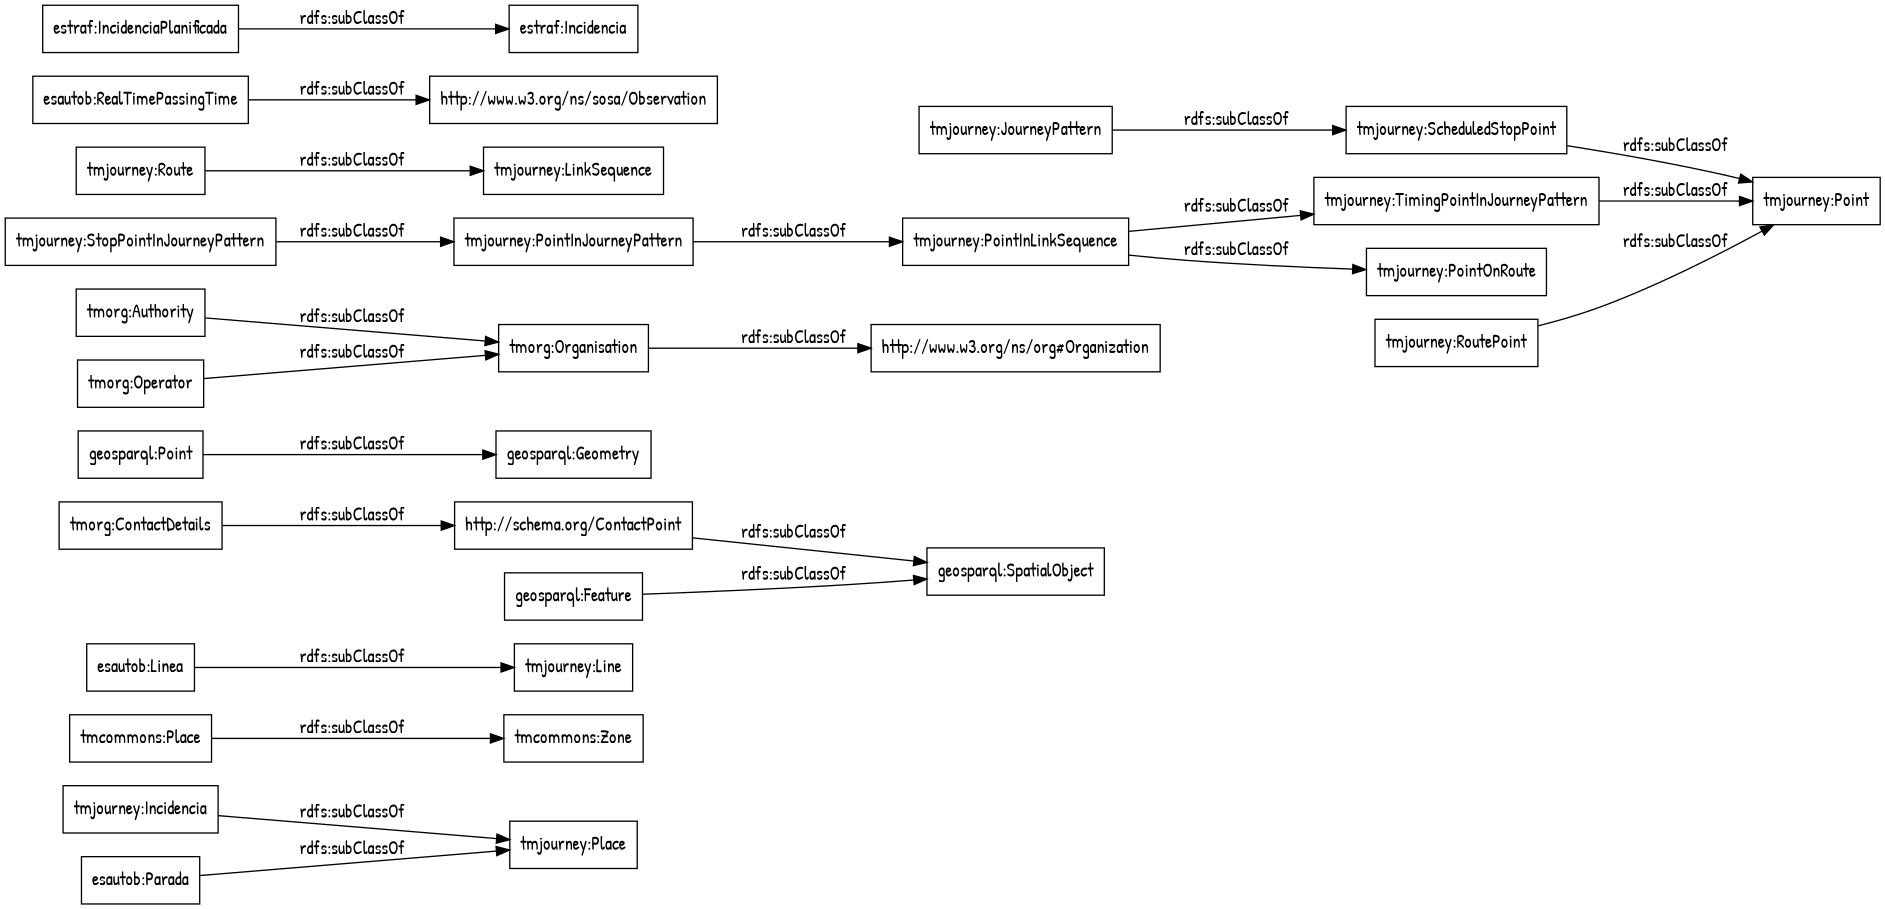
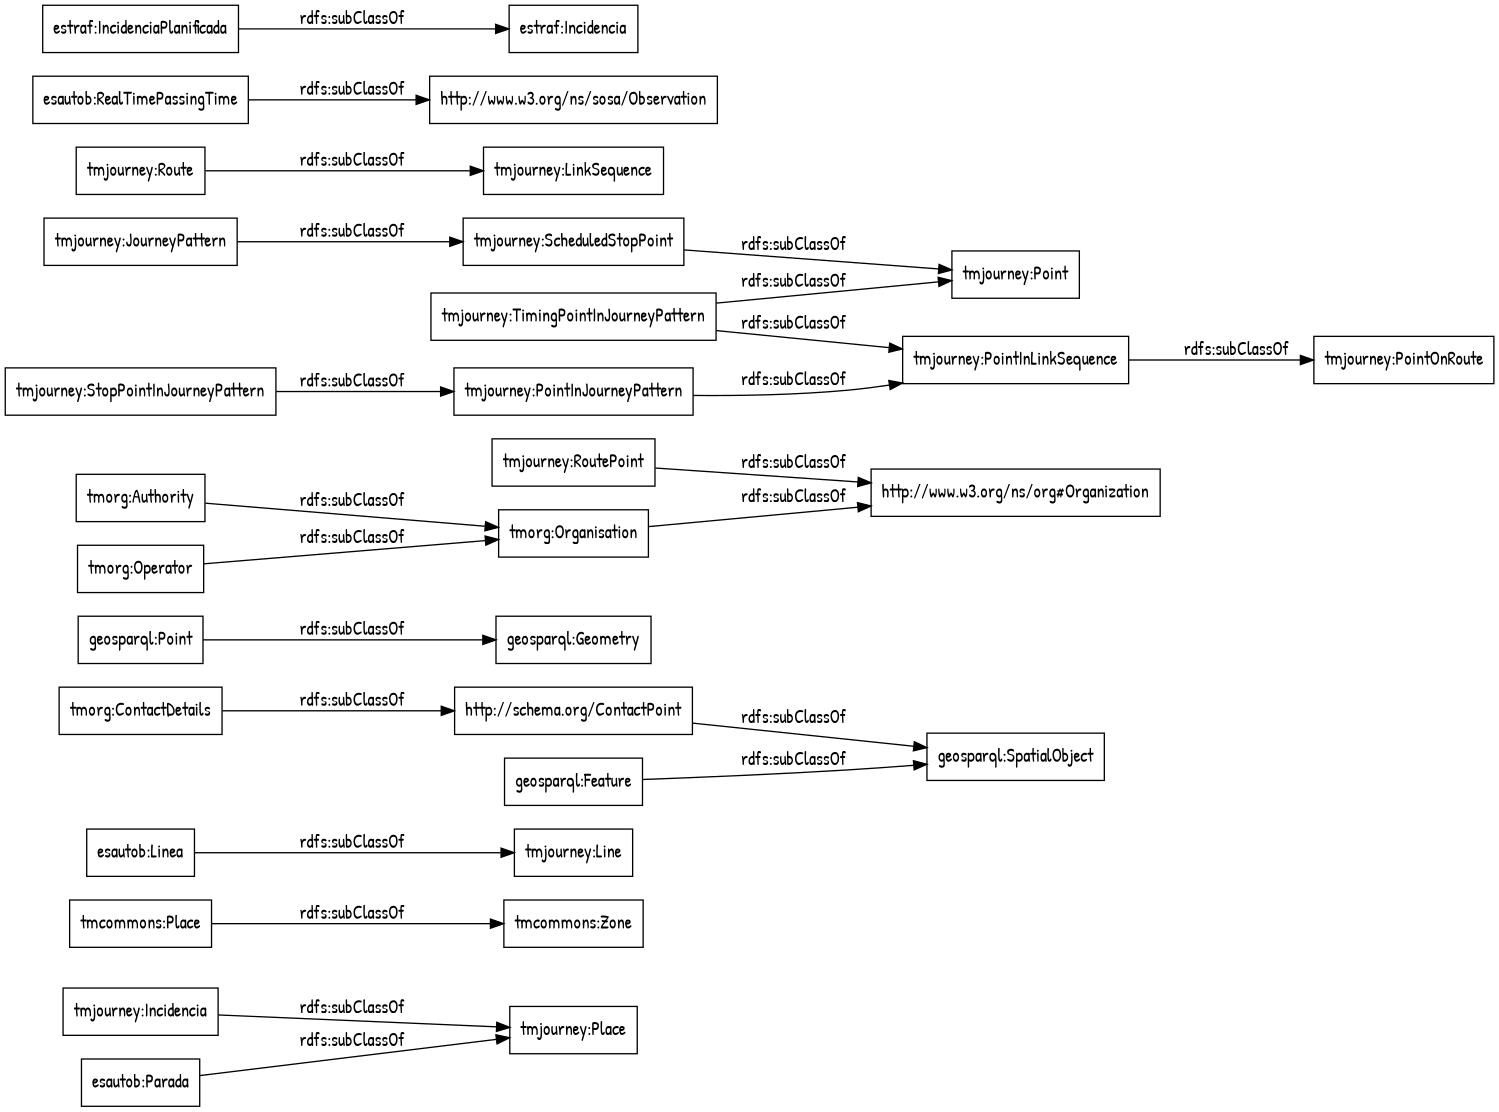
edge "tmjourney:PointInLinkSequence" -> "tmjourney:TimingPointInJourneyPattern": reversed
edge "tmjourney:RoutePoint" -> "tmjourney:Point": now "tmjourney:RoutePoint" -> "http://www.w3.org/ns/org#Organization"
